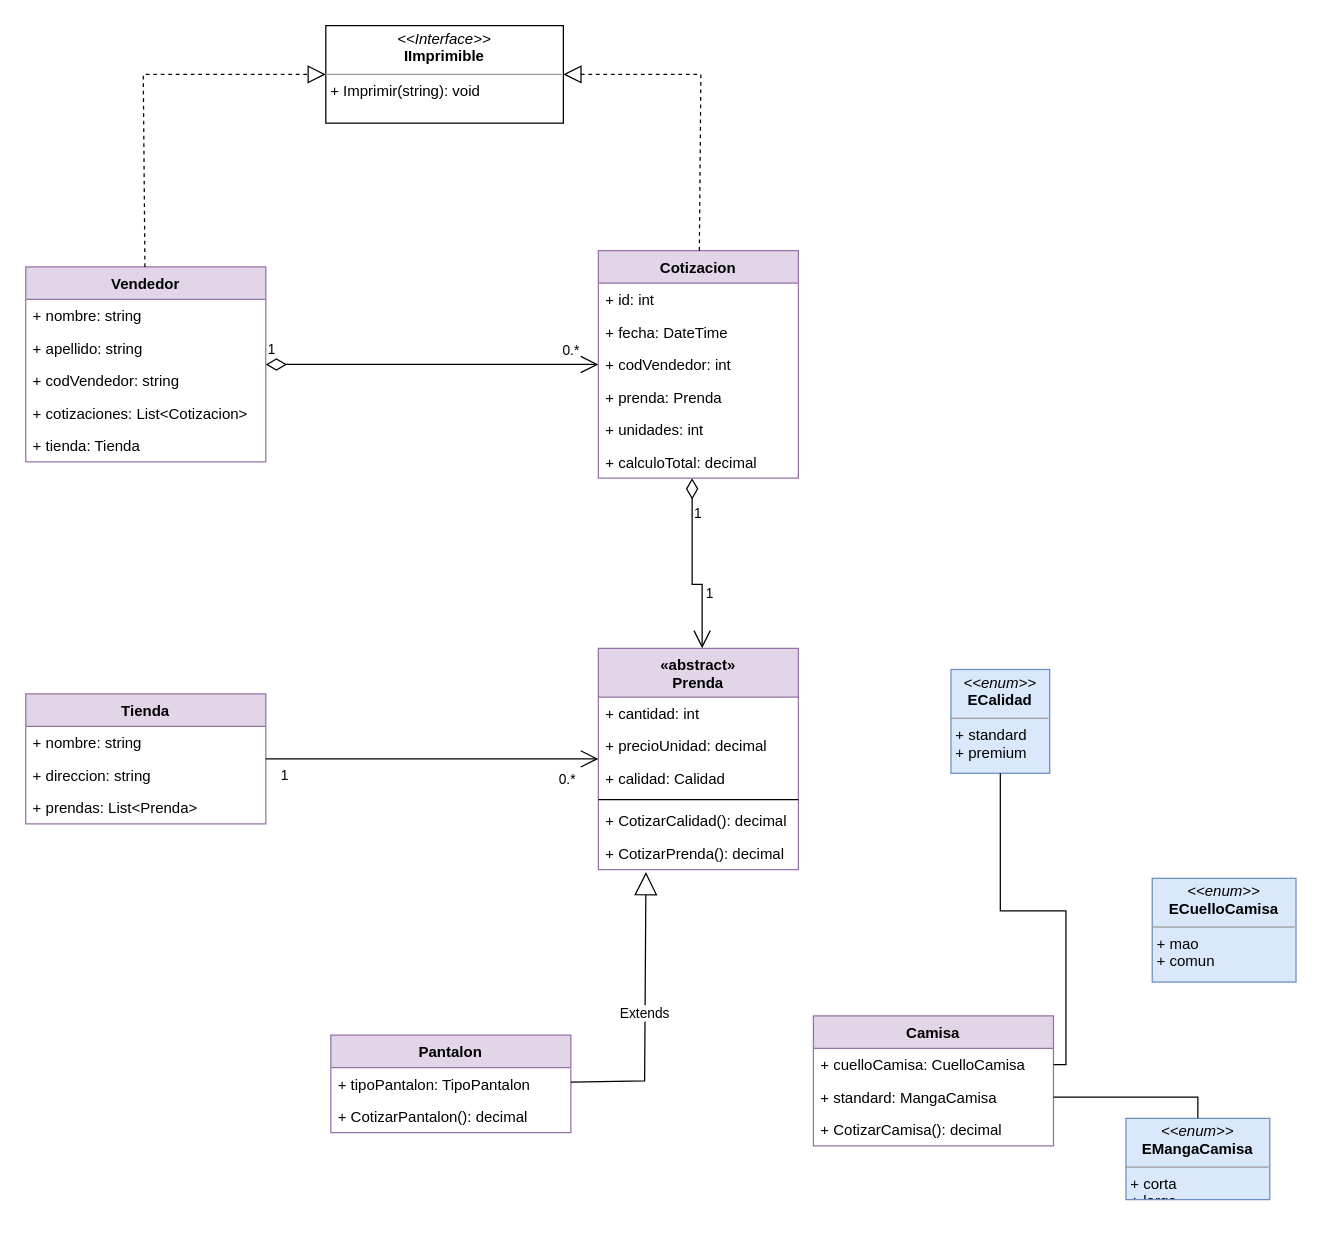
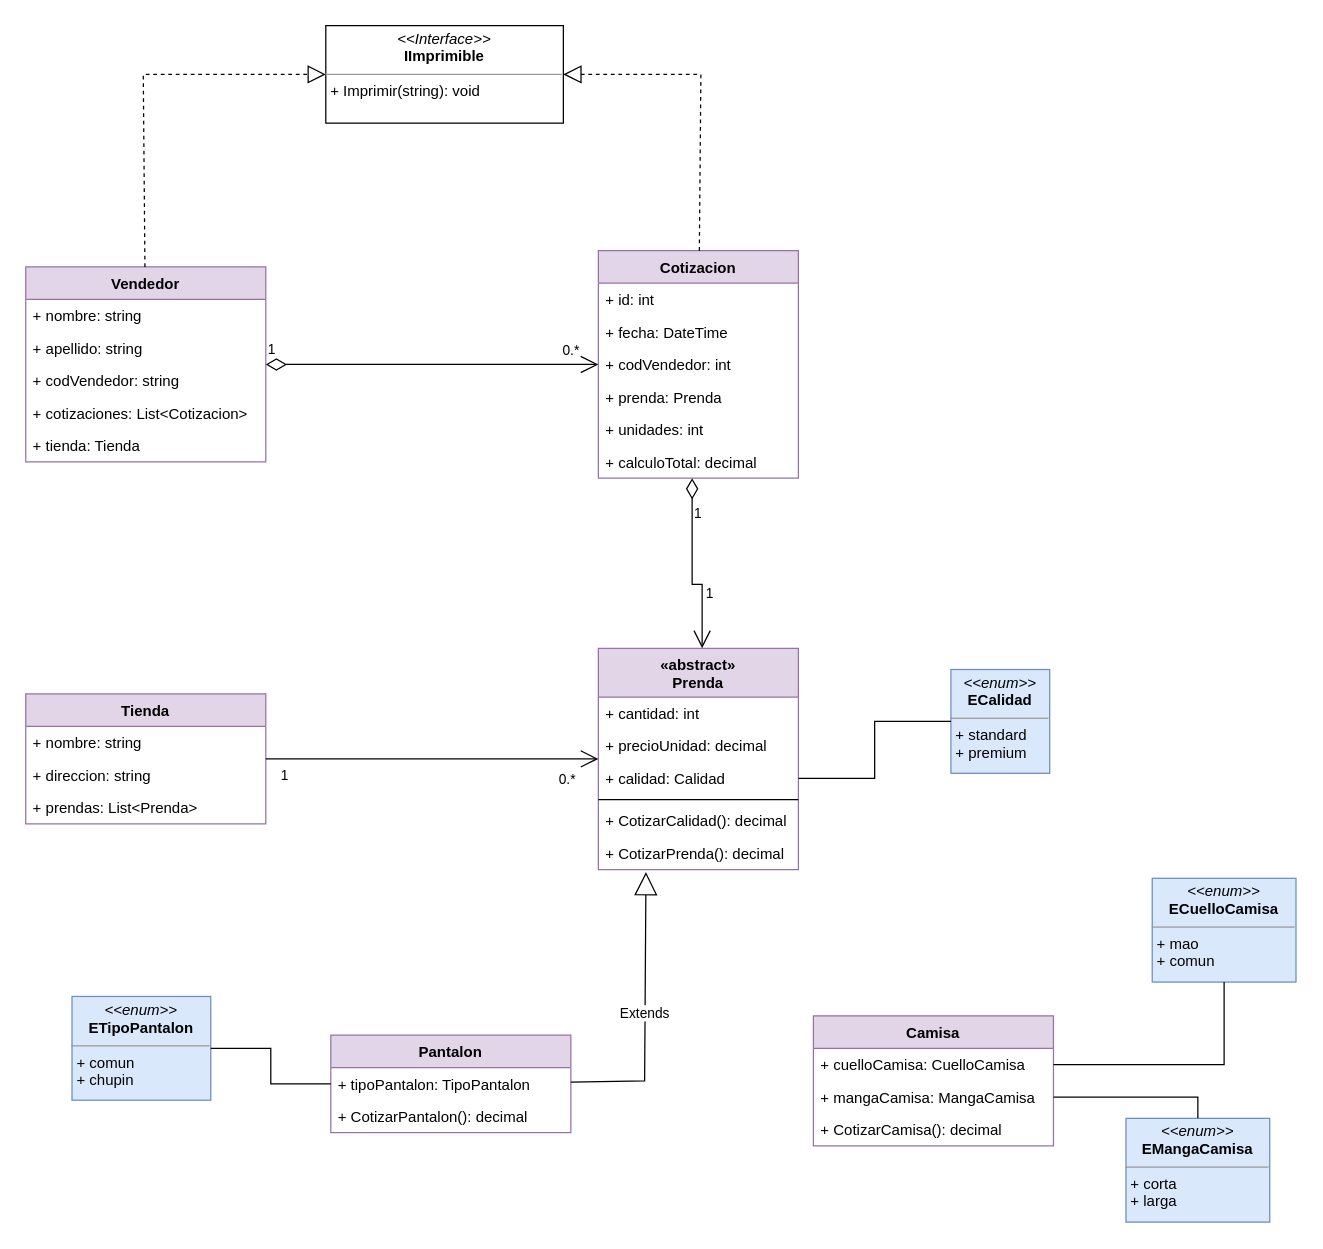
edge "<<enum>> ECalidad + standard + premium" -- "+ calidad: Calidad": added
edge "<<enum>> ECalidad + standard + premium" -- "+ cuelloCamisa: CuelloCamisa": now "<<enum>> ECuelloCamisa + mao + comun" -- "+ cuelloCamisa: CuelloCamisa"
node "<<enum>> ETipoPantalon + comun + chupin": added
edge "<<enum>> ETipoPantalon + comun + chupin" -- "+ tipoPantalon: TipoPantalon": added
node "+ standard: MangaCamisa": label "+ standard: MangaCamisa" -> "+ mangaCamisa: MangaCamisa"
node "<<enum>> EMangaCamisa + corta + larga": size 144x81 -> 144x104
